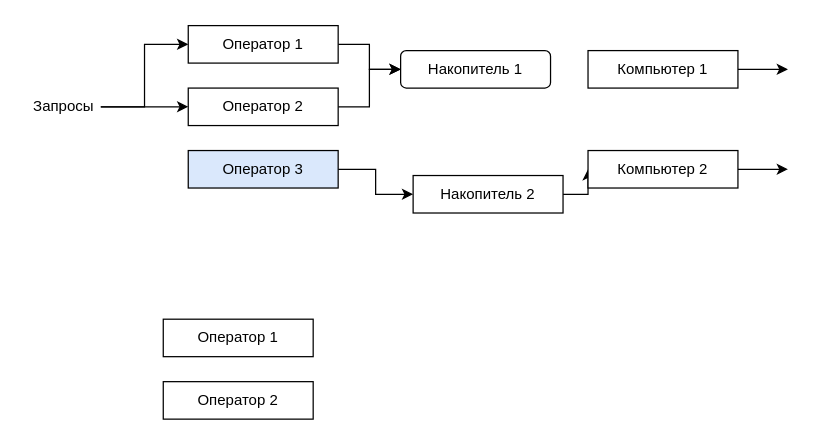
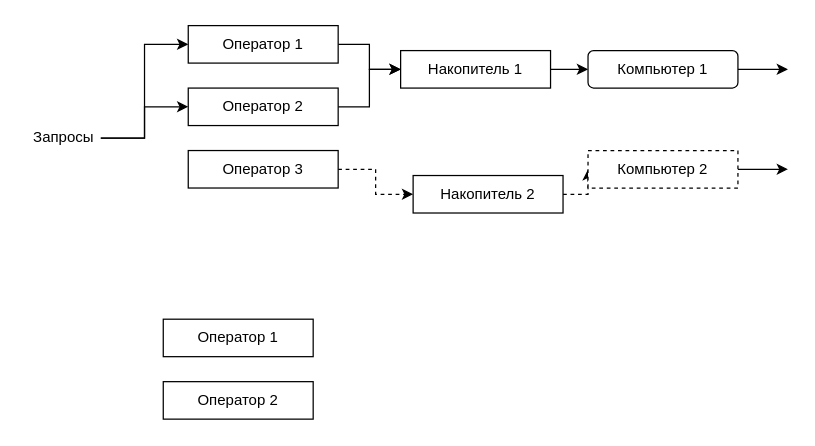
node "Накопитель 1": shape rounded rectangle -> rectangle
edge "Накопитель 1" -> "Компьютер 1": added
node "Компьютер 1": shape rectangle -> rounded rectangle
node "Запросы": moved (63, 107) -> (63, 138)
node "Оператор 3": fillcolor #dae8fc -> #ffffff
node "Компьютер 2": style solid -> dashed
edge "Оператор 3" -> "Накопитель 2": style solid -> dashed
edge "Накопитель 2" -> "Компьютер 2": style solid -> dashed
